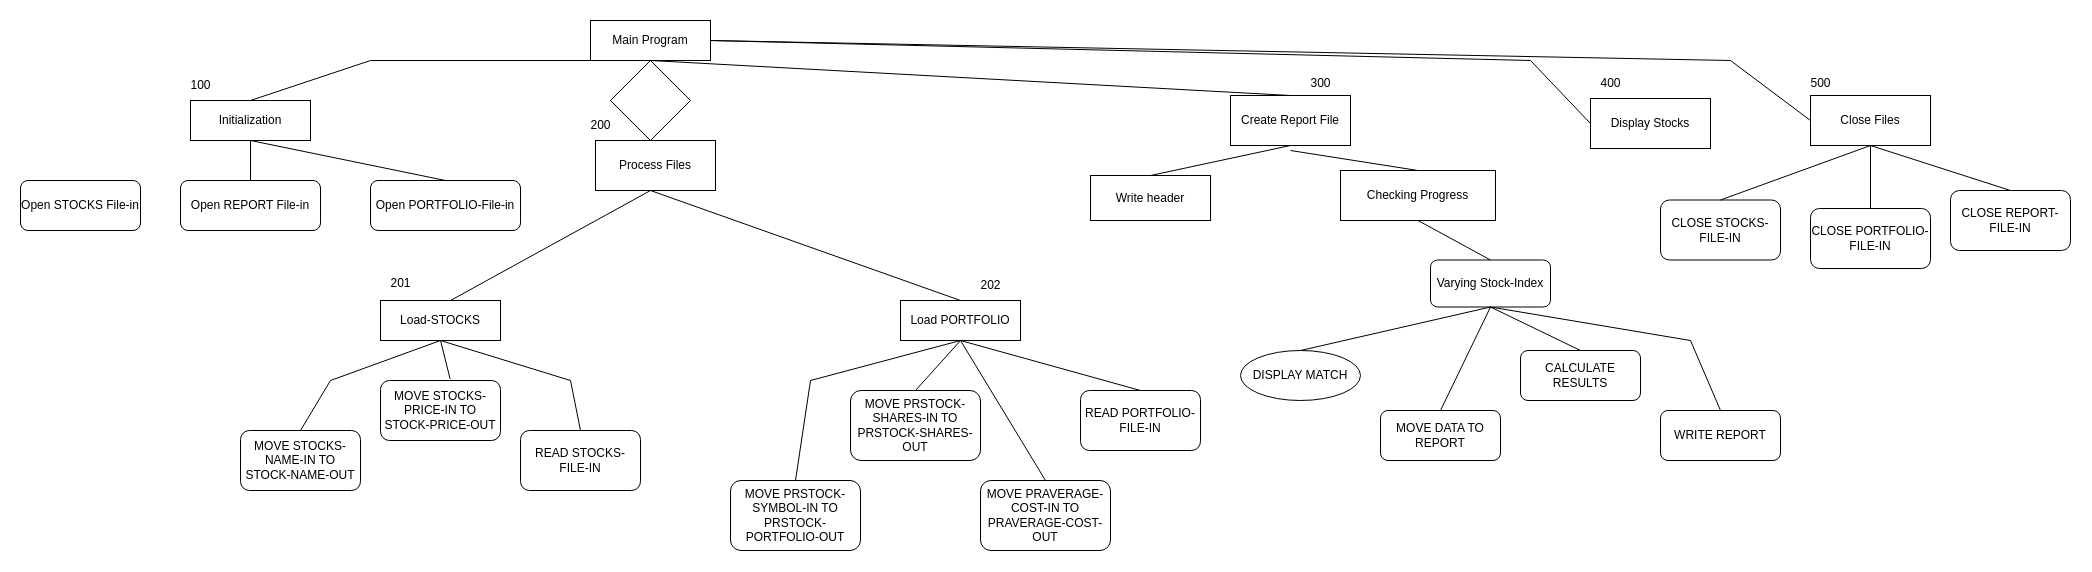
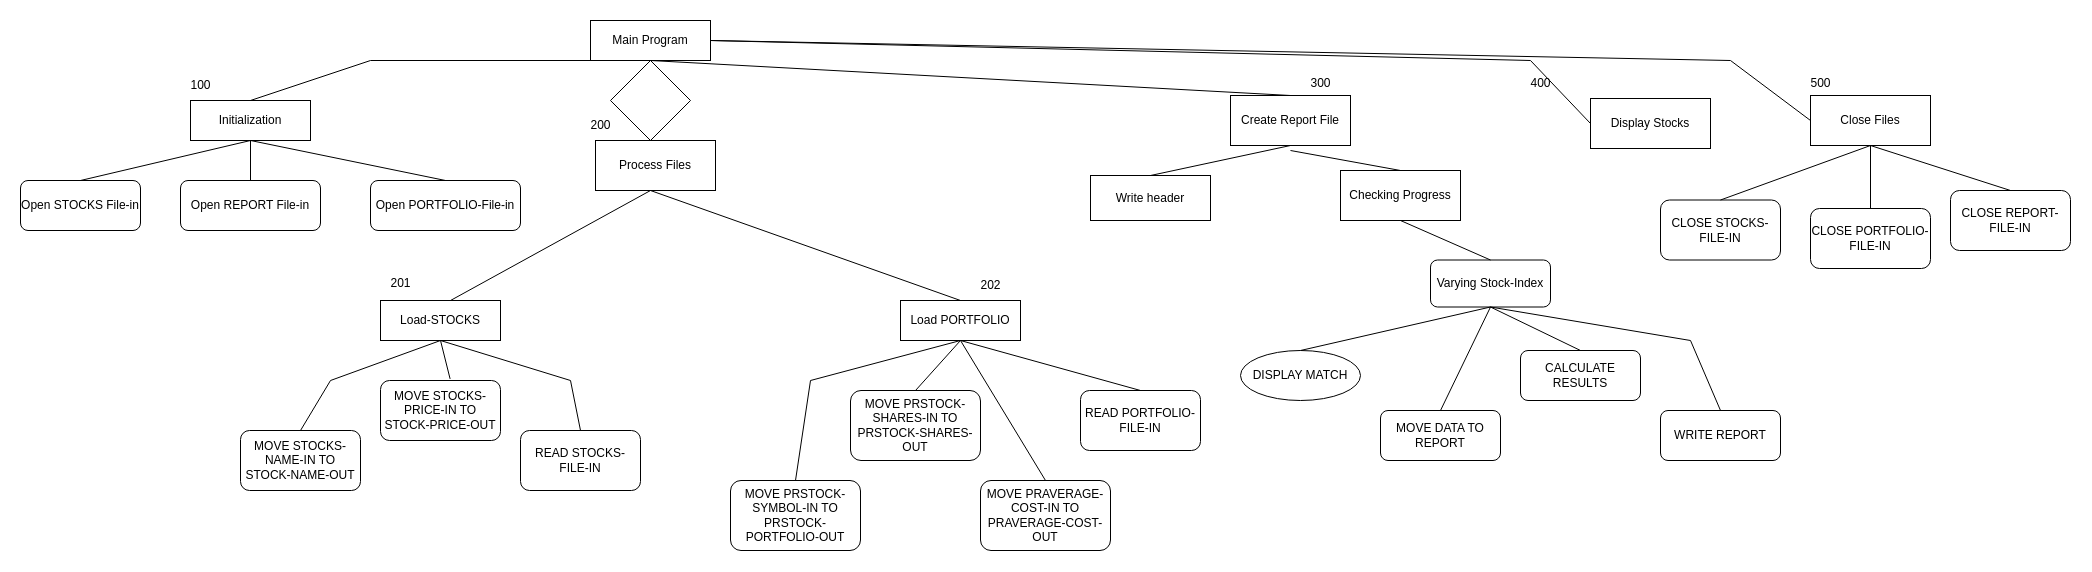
node "400": moved (1611, 84) -> (1541, 84)
edge "Initialization" -- "Open STOCKS File-in": added
node "Checking Progress": size 155x50 -> 120x50
